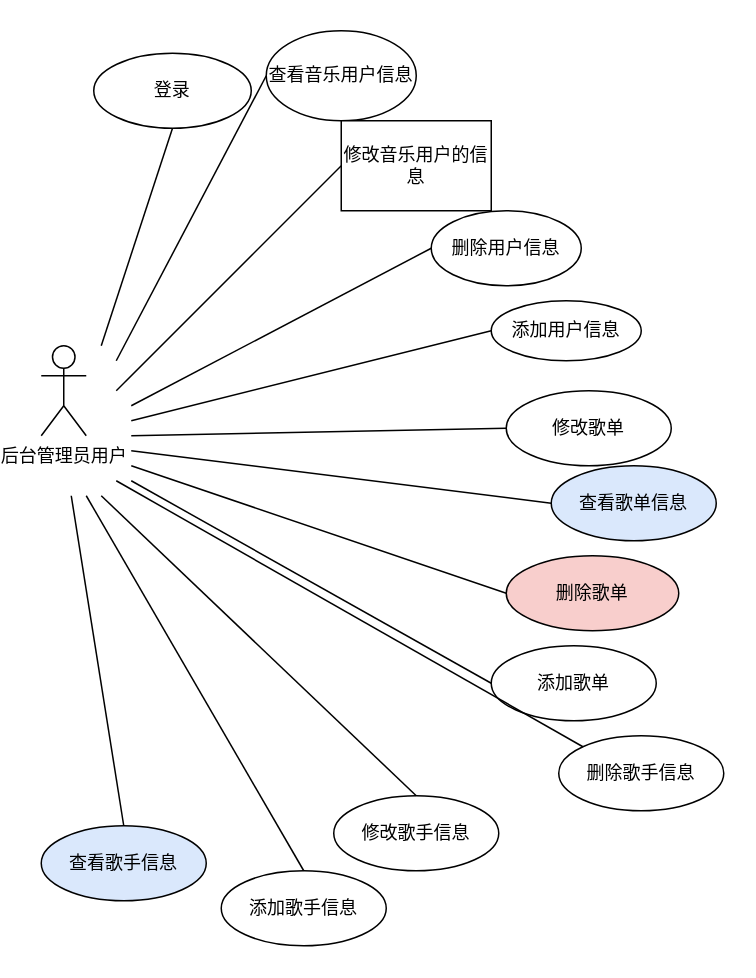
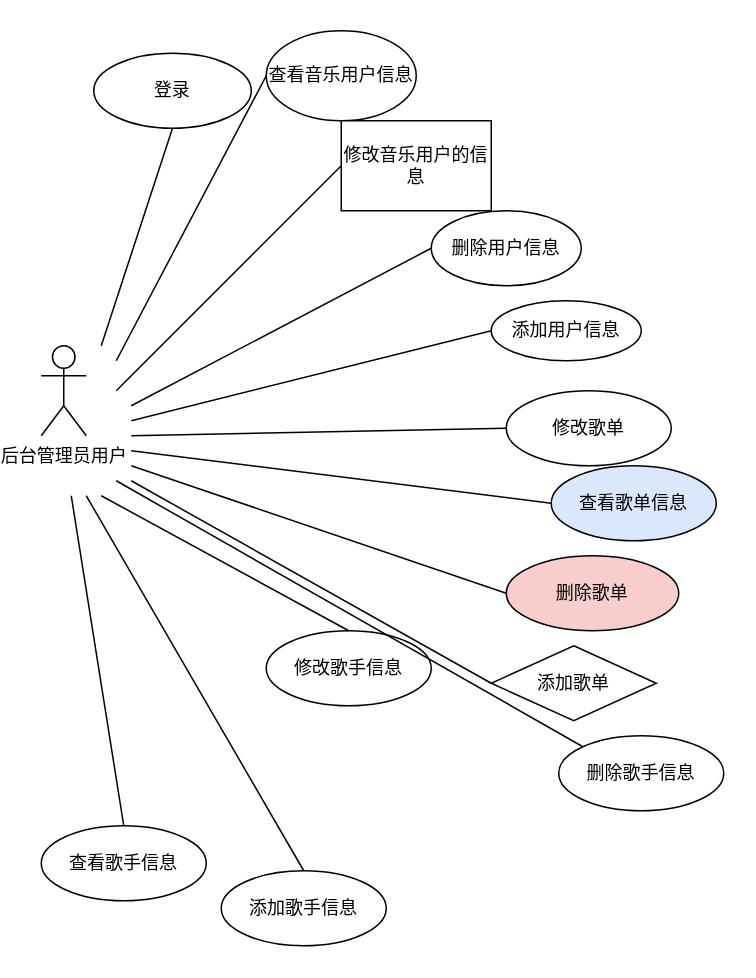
node "添加歌单": shape ellipse -> diamond
node "修改歌手信息": moved (416, 833) -> (349, 668)
node "查看歌手信息": fillcolor #dae8fc -> #ffffff
